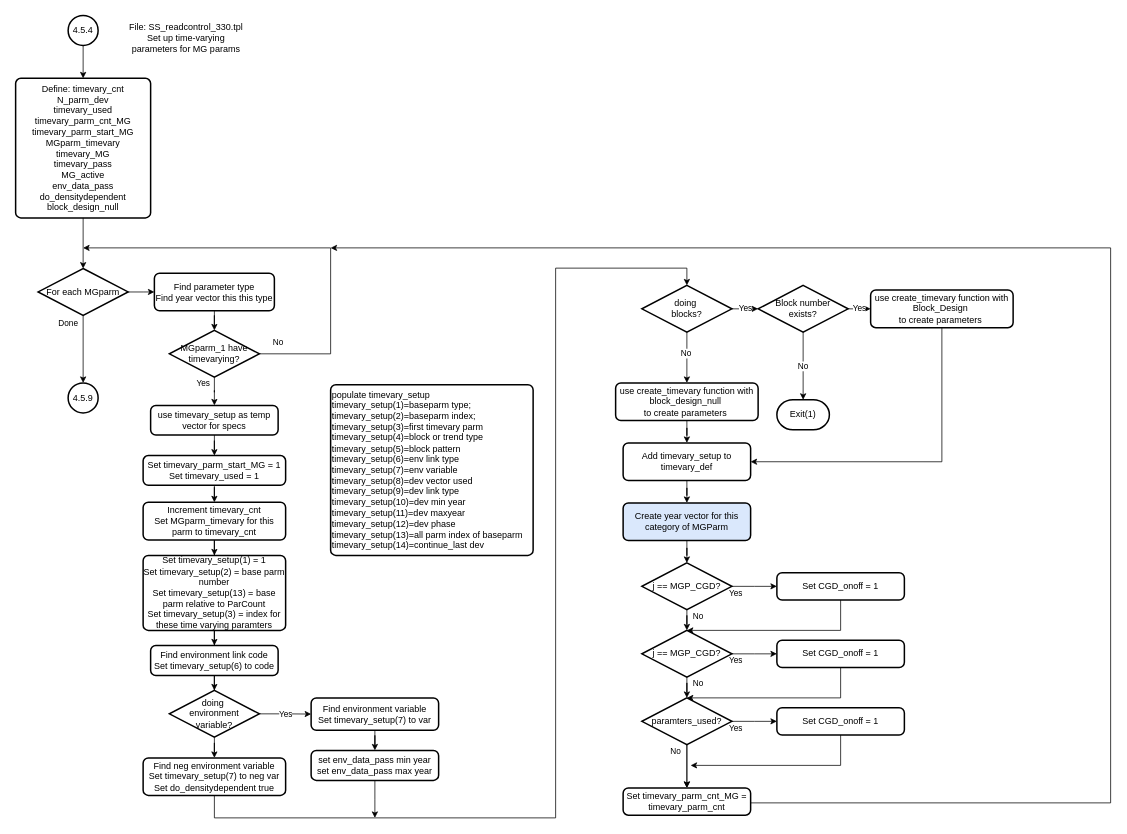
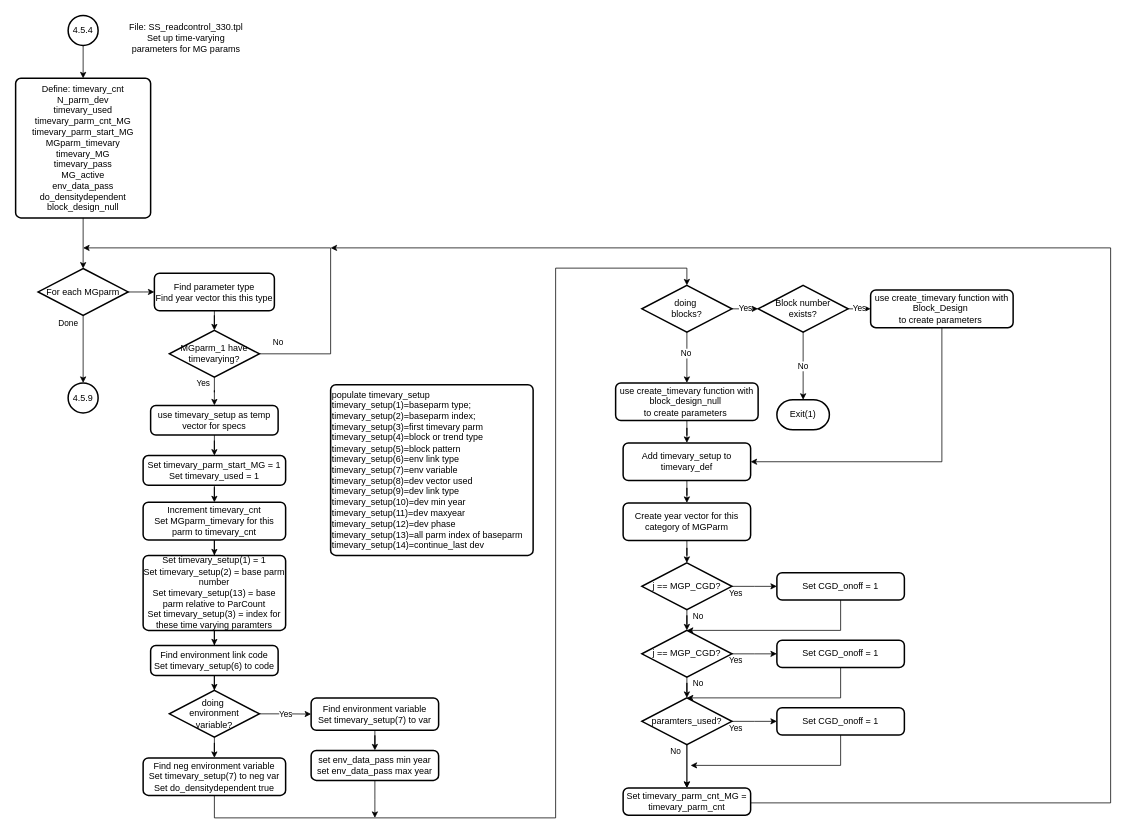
node "Create year vector for this category of MGParm": fillcolor #dae8fc -> #ffffff
